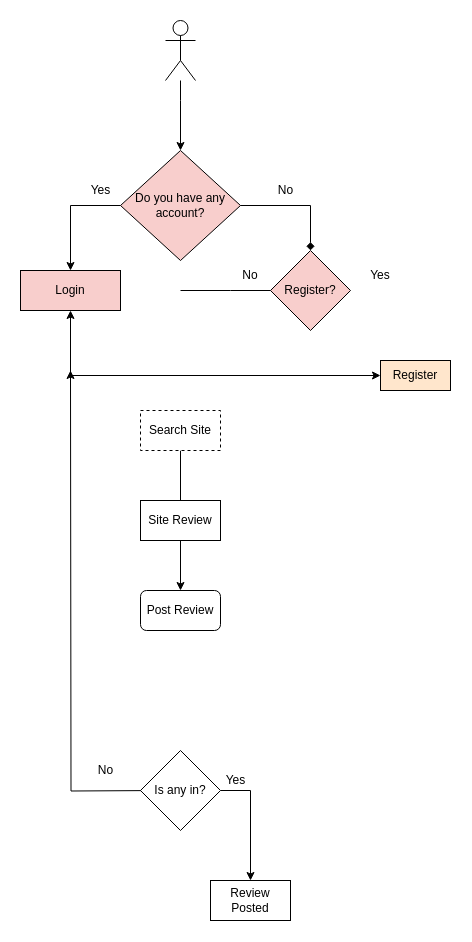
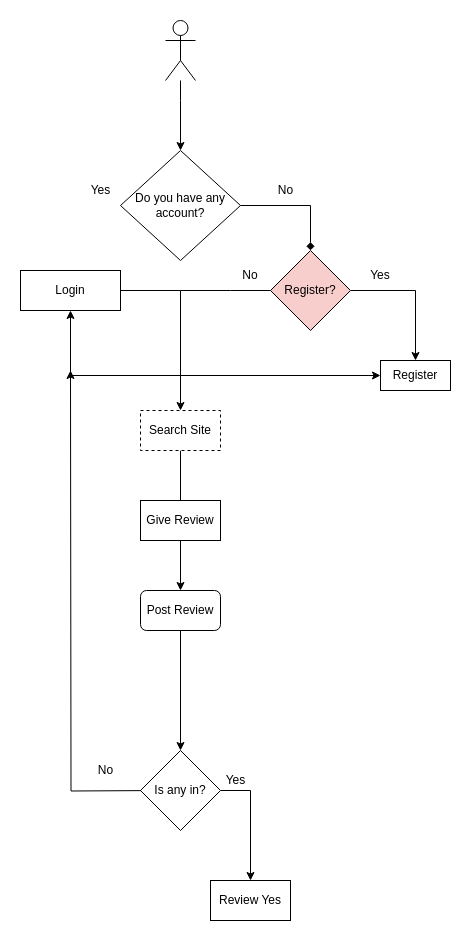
node "Do you have any account?": fillcolor #f8cecc -> #ffffff
edge "Do you have any account?" -> "Login": removed
node "Login": fillcolor #f8cecc -> #ffffff
edge "Register?" -> "Register": added
edge "Login" -> "Search Site": added
node "Register": fillcolor #ffe6cc -> #ffffff
node "Site Review": label "Site Review" -> "Give Review"
edge "Post Review" -> "Is any in?": added
node "Review Posted": label "Review Posted" -> "Review Yes"
